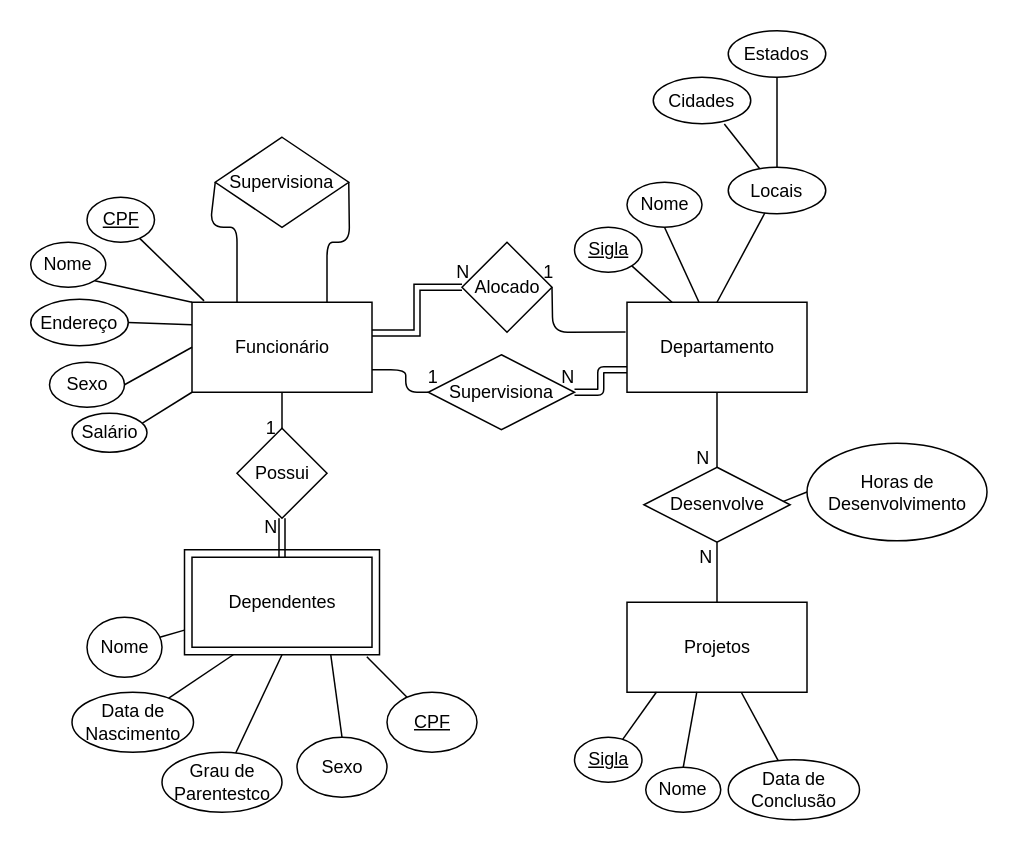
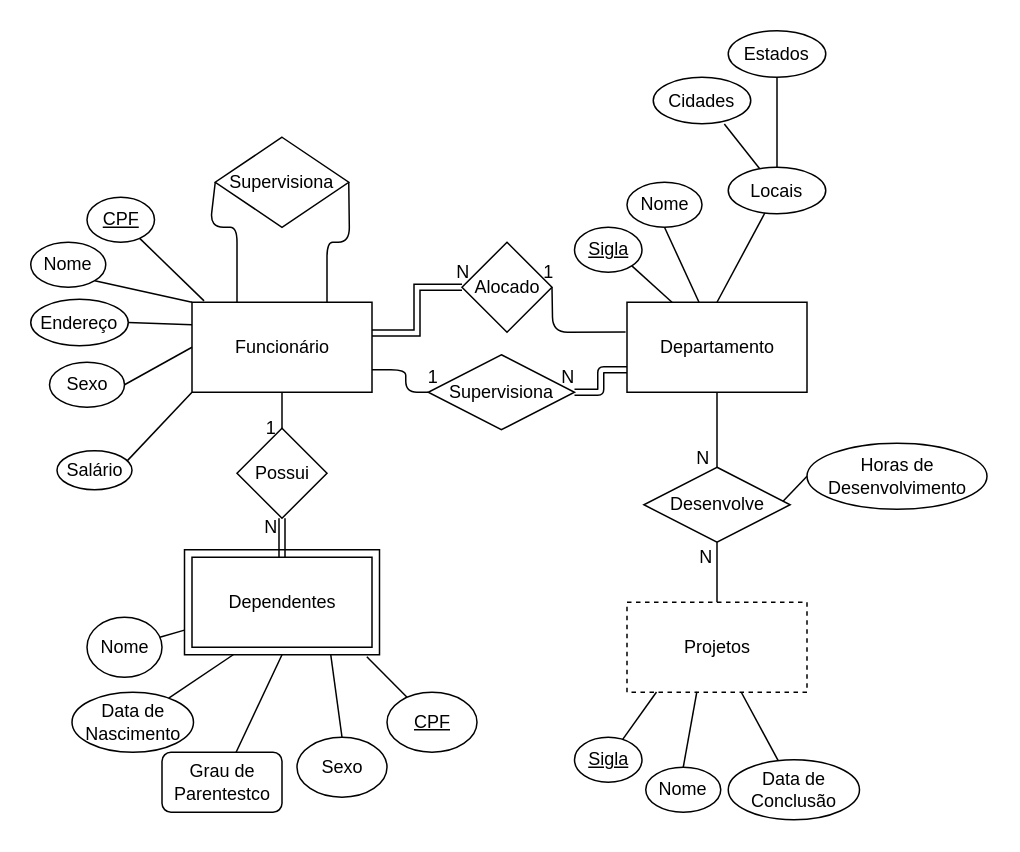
node "Salário": moved (110, 433) -> (95, 470)
node "Horas de Desenvolvimento": size 180x98 -> 180x66
node "Projetos": style solid -> dashed
node "Grau de Parentestco": shape ellipse -> rounded rectangle
